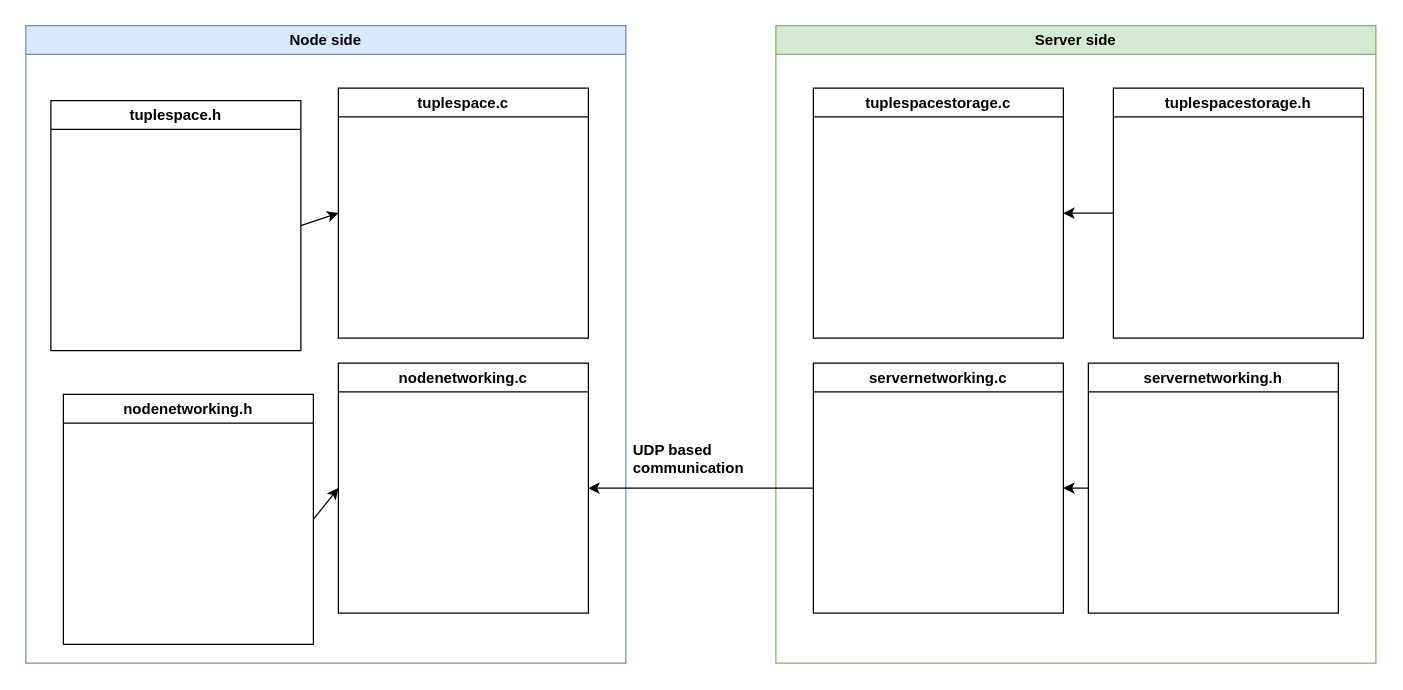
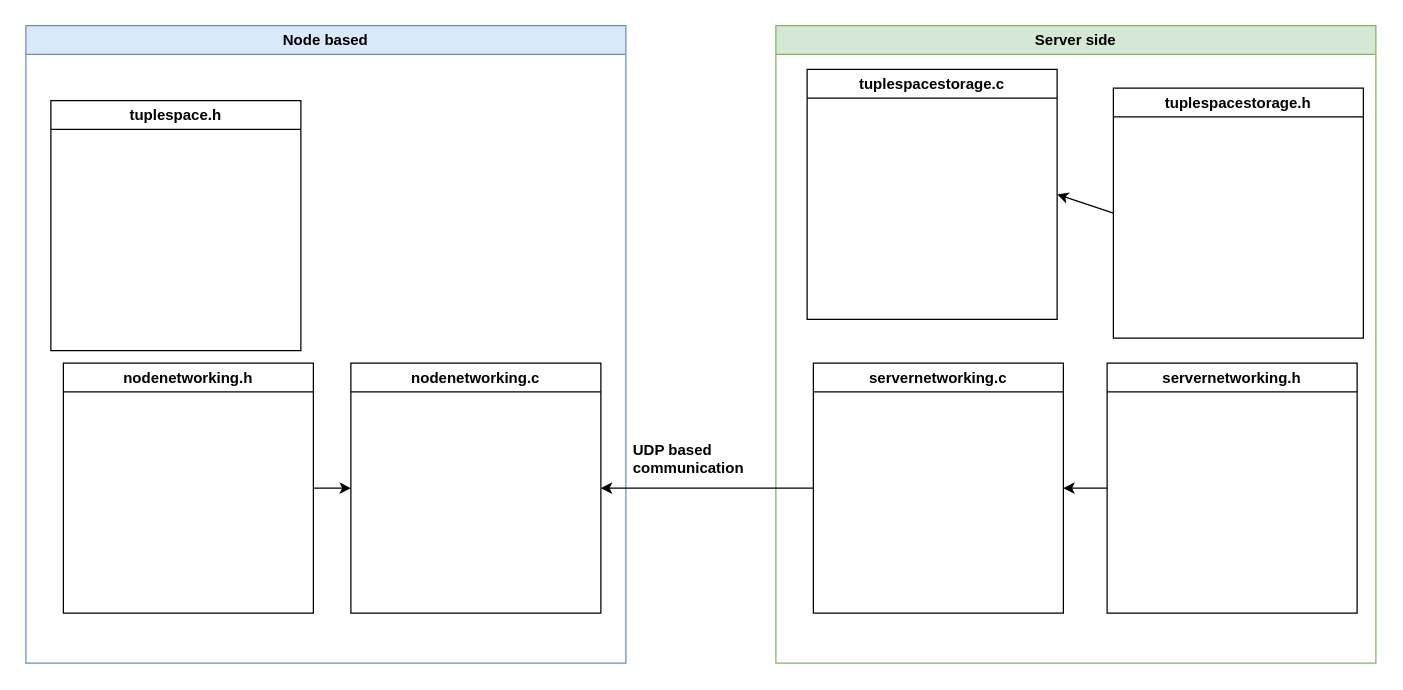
node "Node side": label "Node side" -> "Node based"
node "tuplespace.c": removed
node "tuplespacestorage.c": moved (938, 213) -> (932, 194)
edge "tuplespace.h" -> "tuplespace.c": removed
node "nodenetworking.c": moved (463, 488) -> (476, 488)
node "servernetworking.h": moved (1213, 488) -> (1232, 488)
node "nodenetworking.h": moved (188, 519) -> (188, 488)
